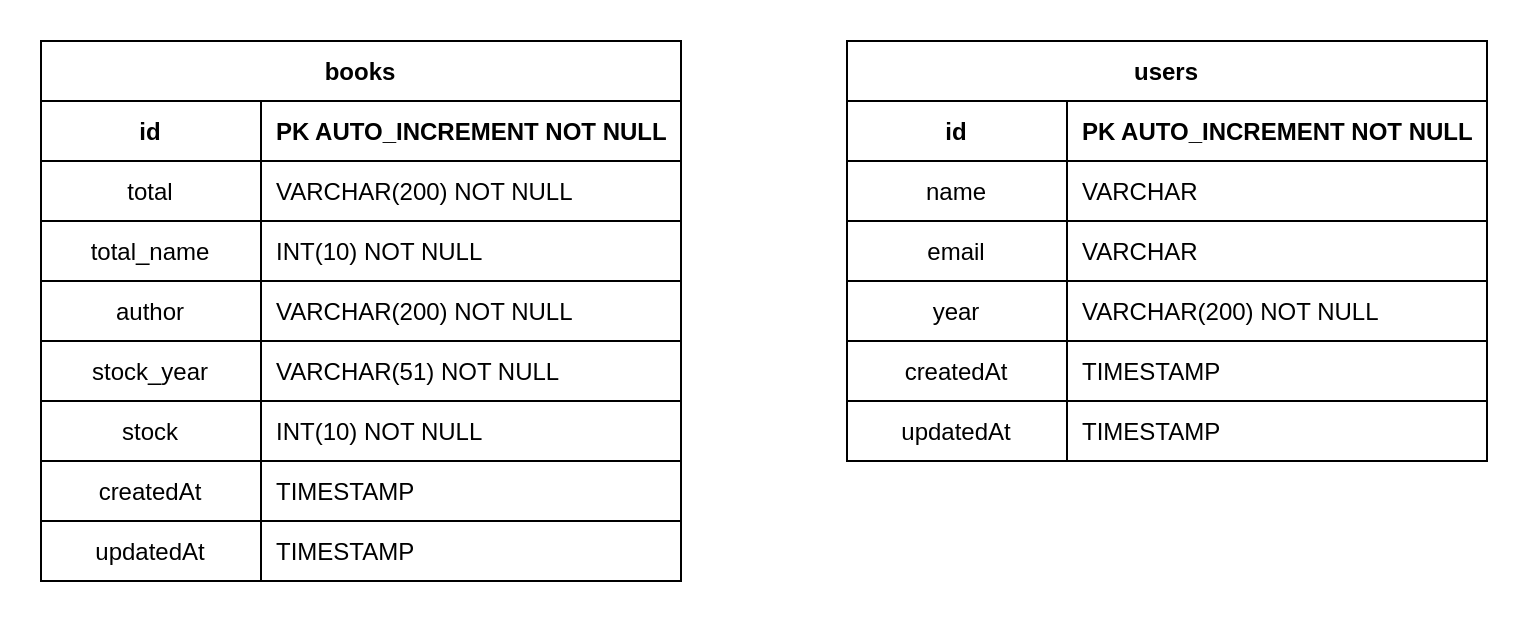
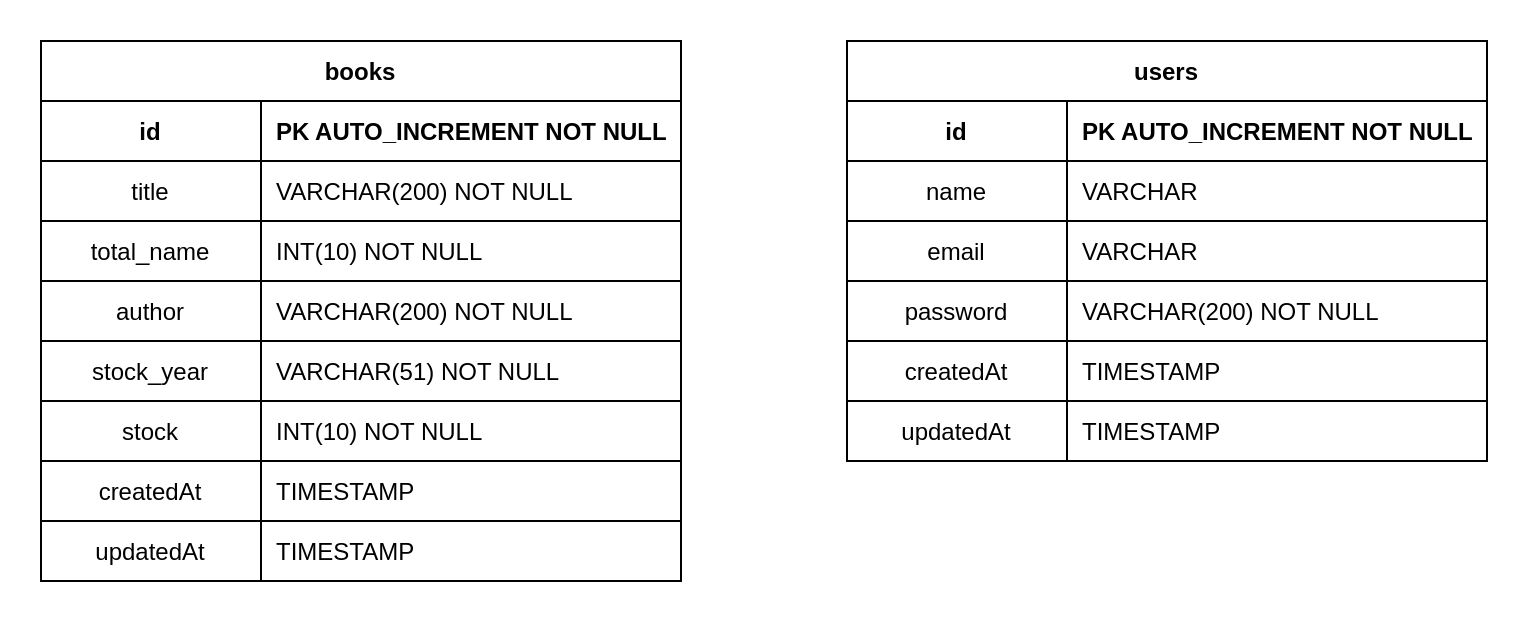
node "total": label "total" -> "title"
node "year": label "year" -> "password"
